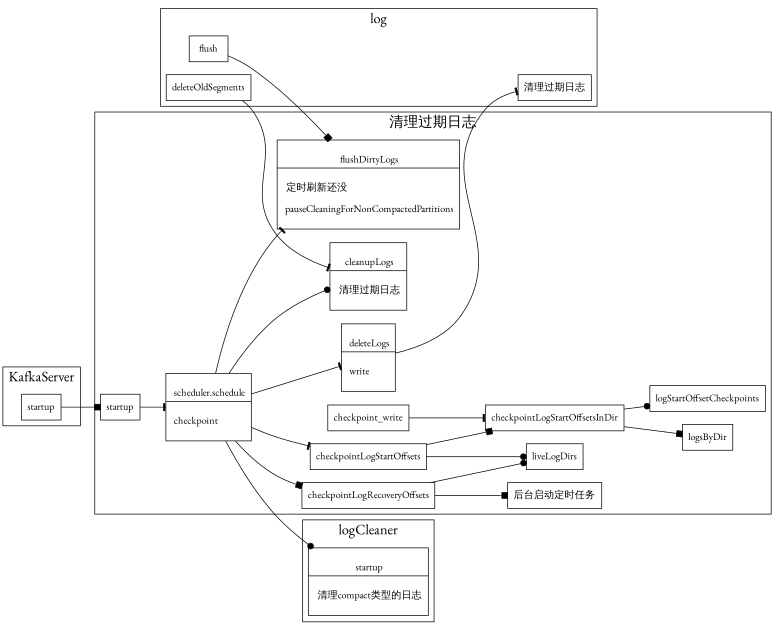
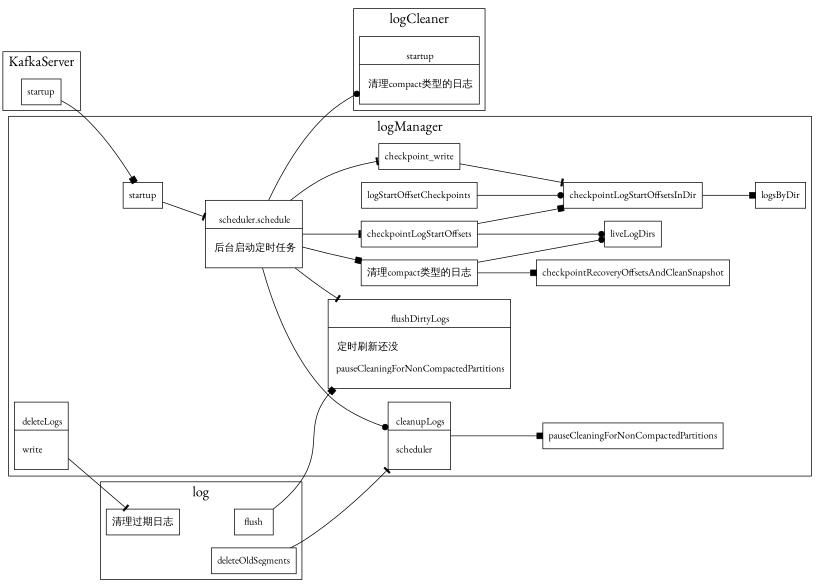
cluster "清理过期日志": label "清理过期日志" -> "logManager"
node "cleanupLogs": text "清理过期日志" -> "scheduler"
edge "scheduler.schedule" -> "deleteLogs": now "scheduler.schedule" -> "checkpoint_write"
edge "checkpointLogStartOffsetsInDir" -> "logStartOffsetCheckpoints": reversed
node "scheduler.schedule": text "checkpoint" -> "后台启动定时任务"
node "pauseCleaningForNonCompactedPartitions": added
node "checkpointLogRecoveryOffsets": label "checkpointLogRecoveryOffsets" -> "清理compact类型的日志"
node "后台启动定时任务": label "后台启动定时任务" -> "checkpointRecoveryOffsetsAndCleanSnapshot"
